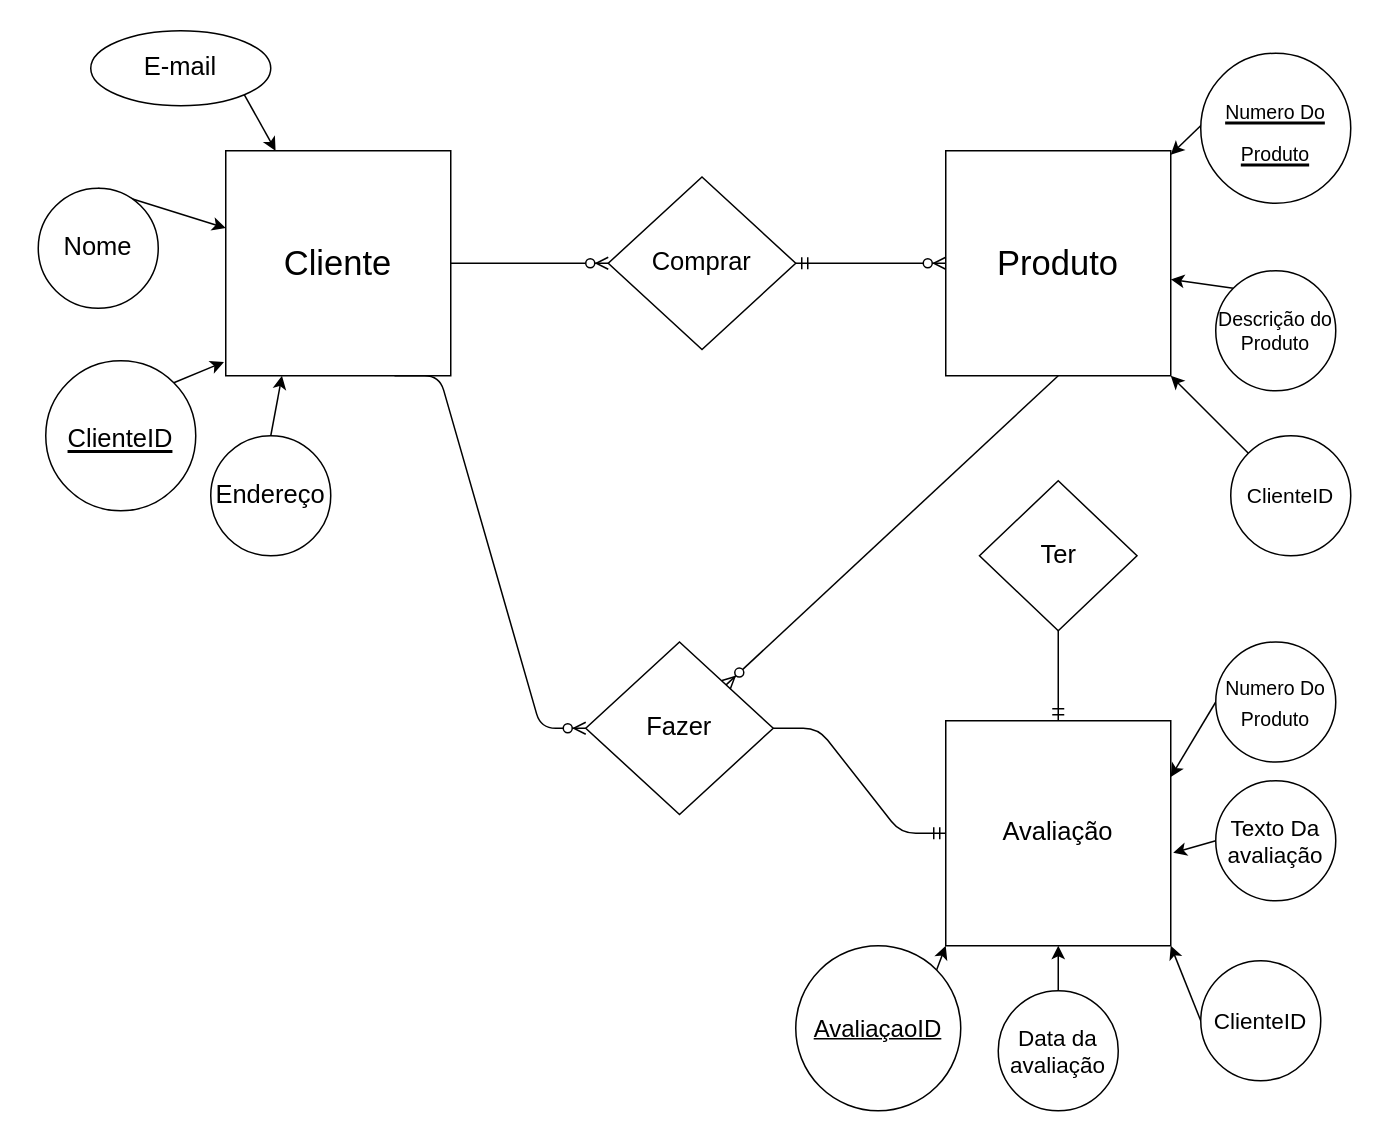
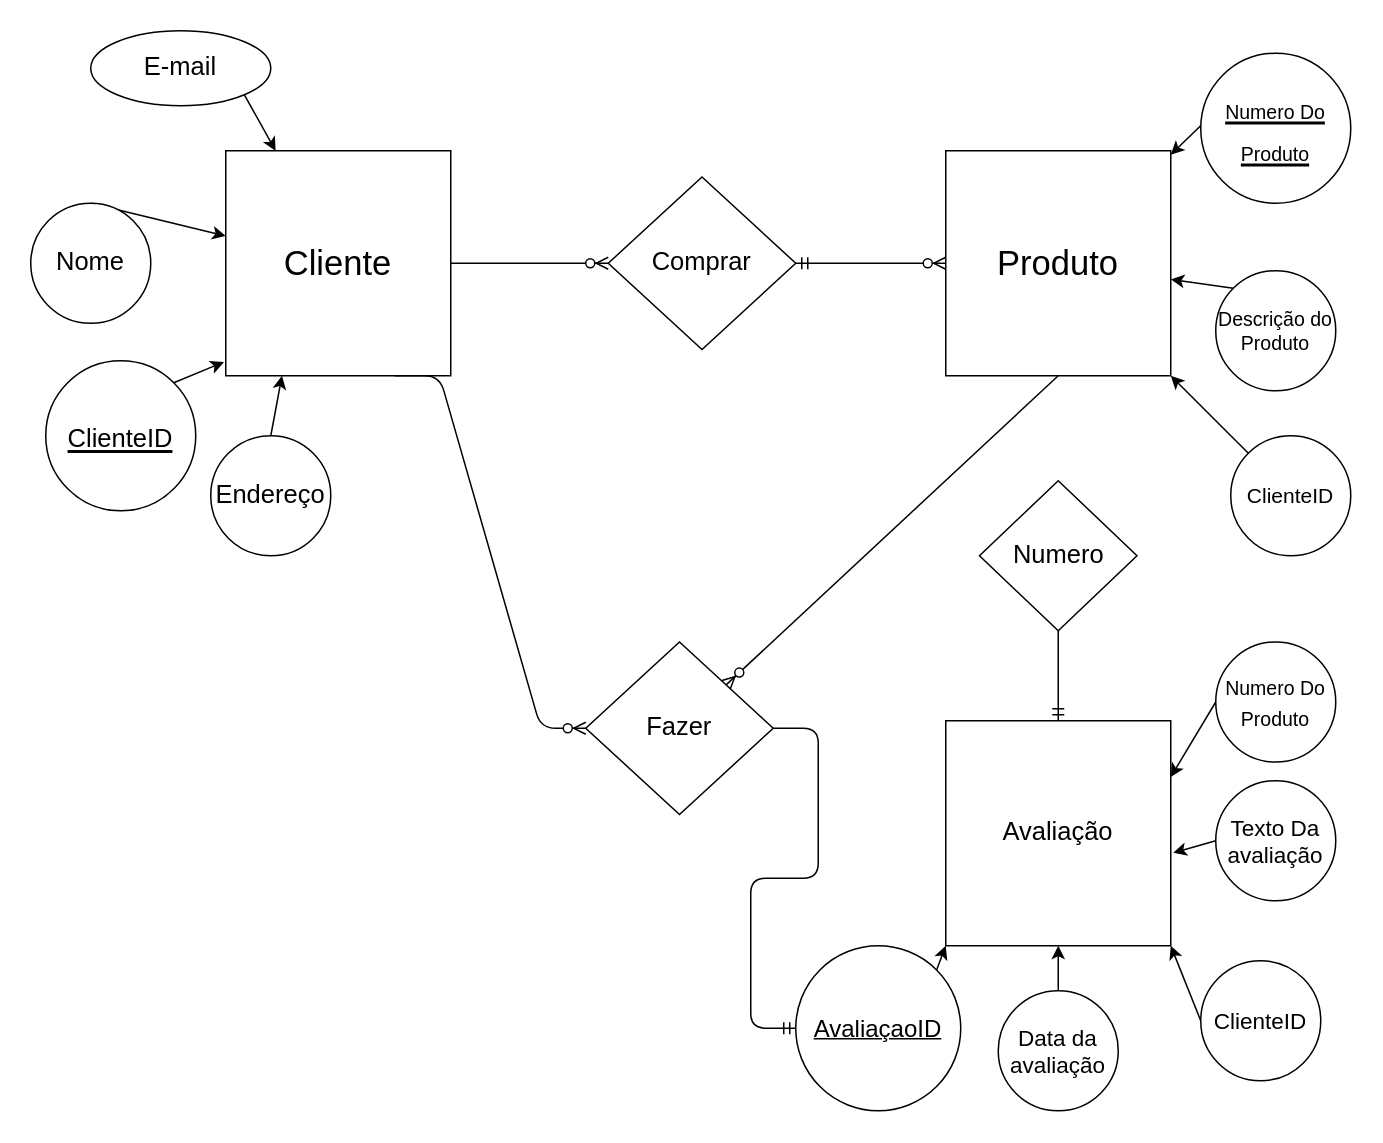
node "Nome": moved (98, 248) -> (91, 263)
node "Ter": label "Ter" -> "Numero"
edge "Fazer" -> "Avaliação": now "Fazer" -> "AvaliaçaoID"
